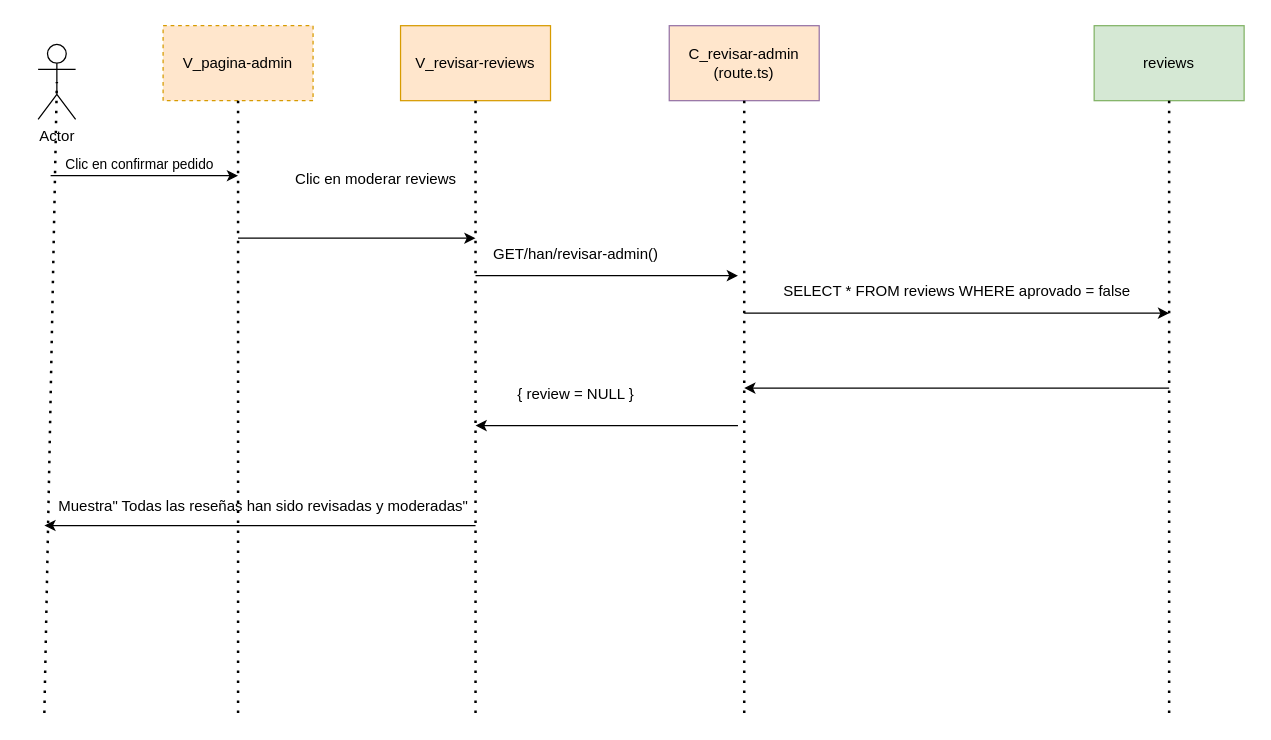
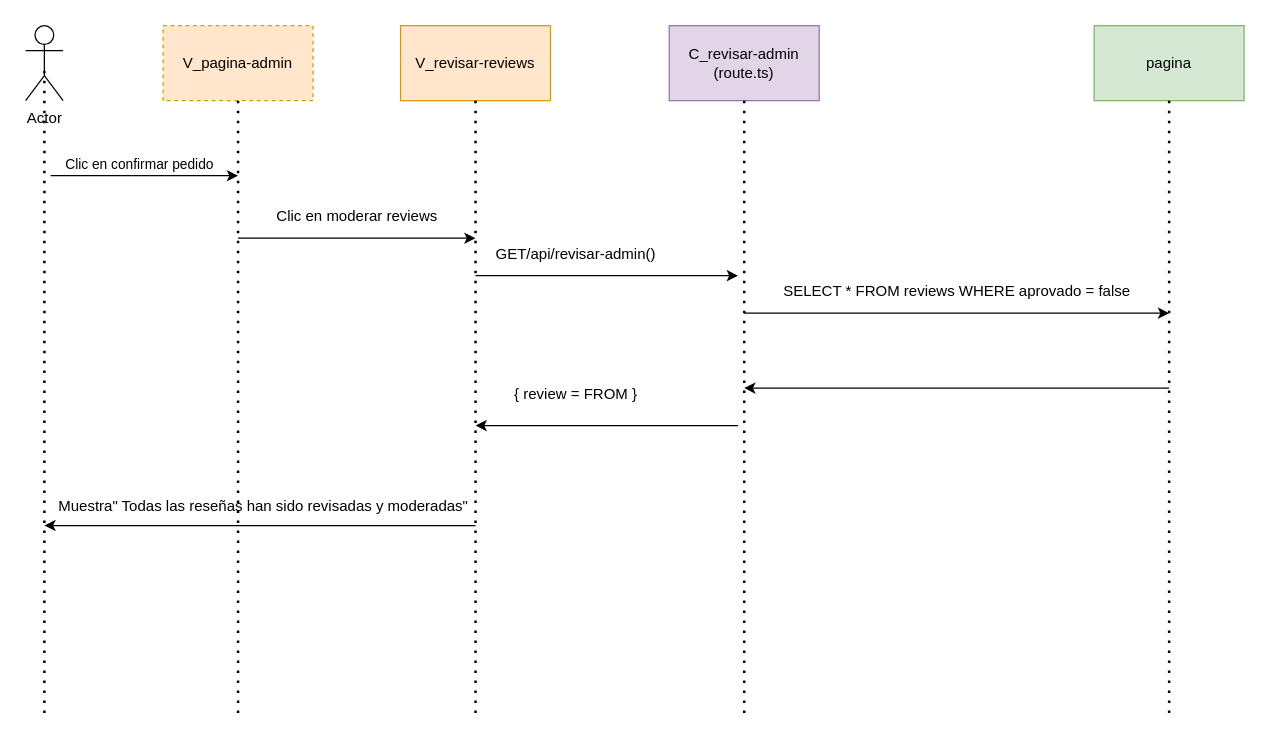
node "C_revisar-admin (route.ts)": fillcolor #ffe6cc -> #e1d5e7
node "reviews": label "reviews" -> "pagina"
node "Actor": moved (57, 82) -> (44, 63)
node "Clic en moderar reviews": moved (376, 179) -> (357, 217)
node "GET/han/revisar-admin()": label "GET/han/revisar-admin()" -> "GET/api/revisar-admin()"
node "{ review = NULL }": label "{ review = NULL }" -> "{ review = FROM }"
